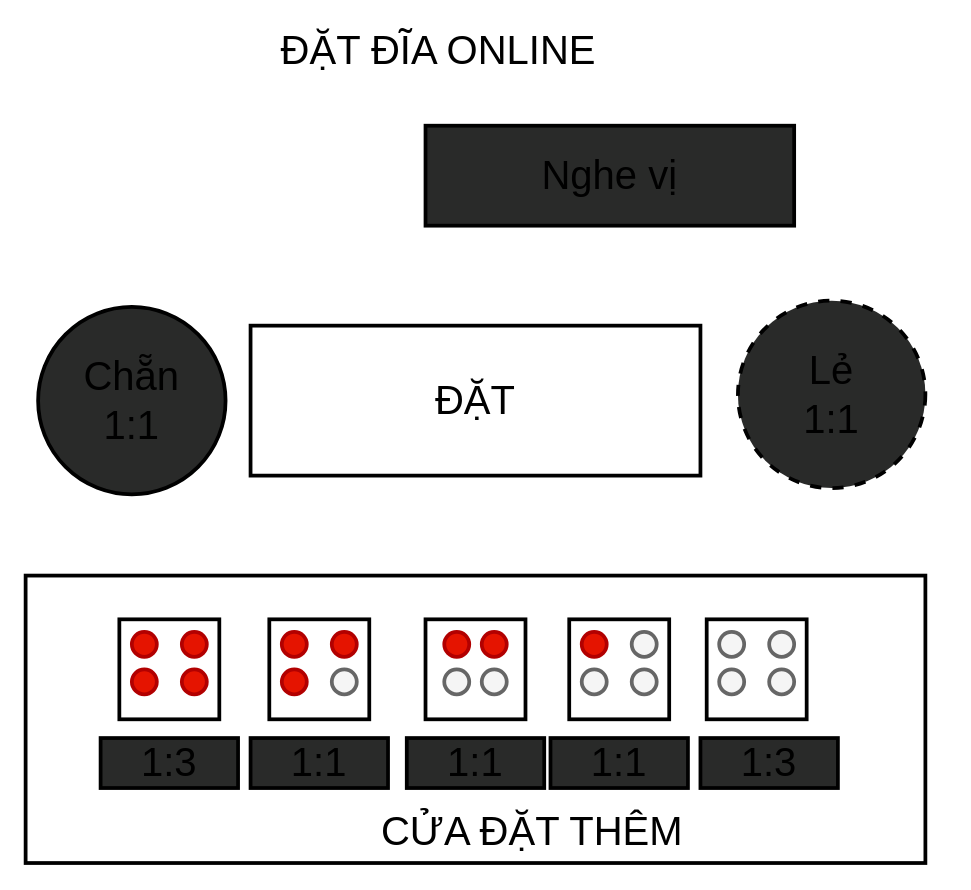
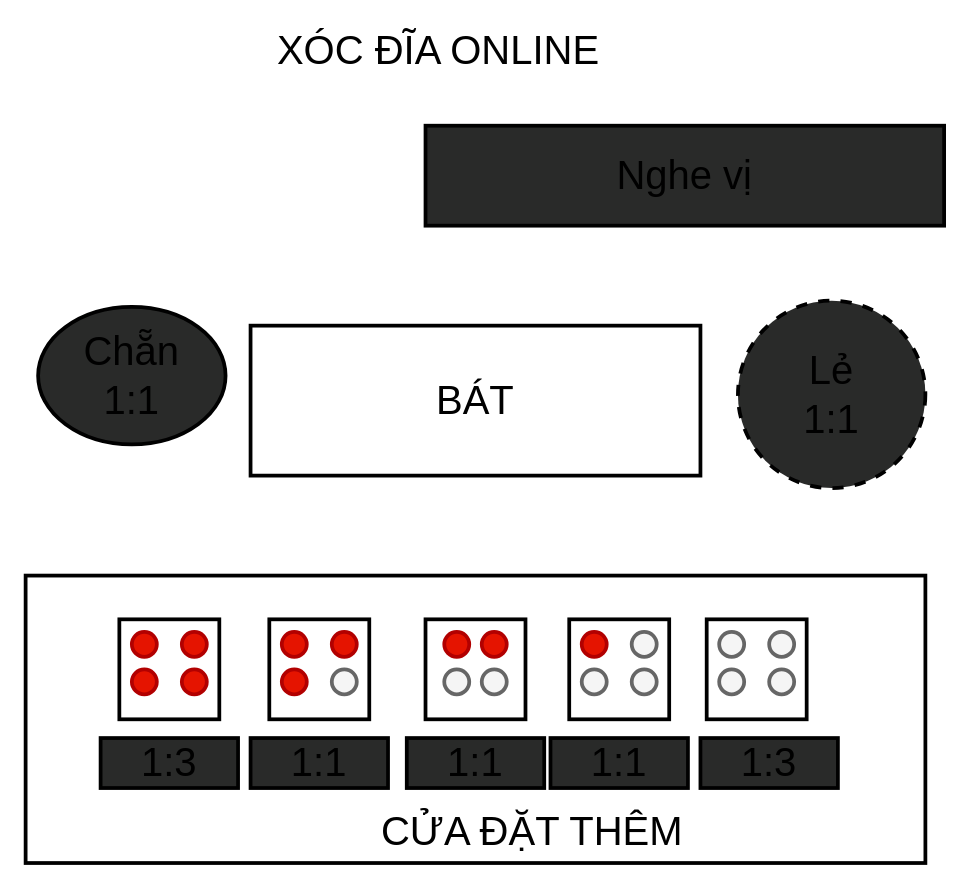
node "ĐẶT ĐĨA ONLINE": label "ĐẶT ĐĨA ONLINE" -> "XÓC ĐĨA ONLINE"
node "Nghe vị": size 369x100 -> 519x100
node "Chẵn 1:1": size 188x188 -> 188x138
node "ĐẶT": label "ĐẶT" -> "BÁT"
